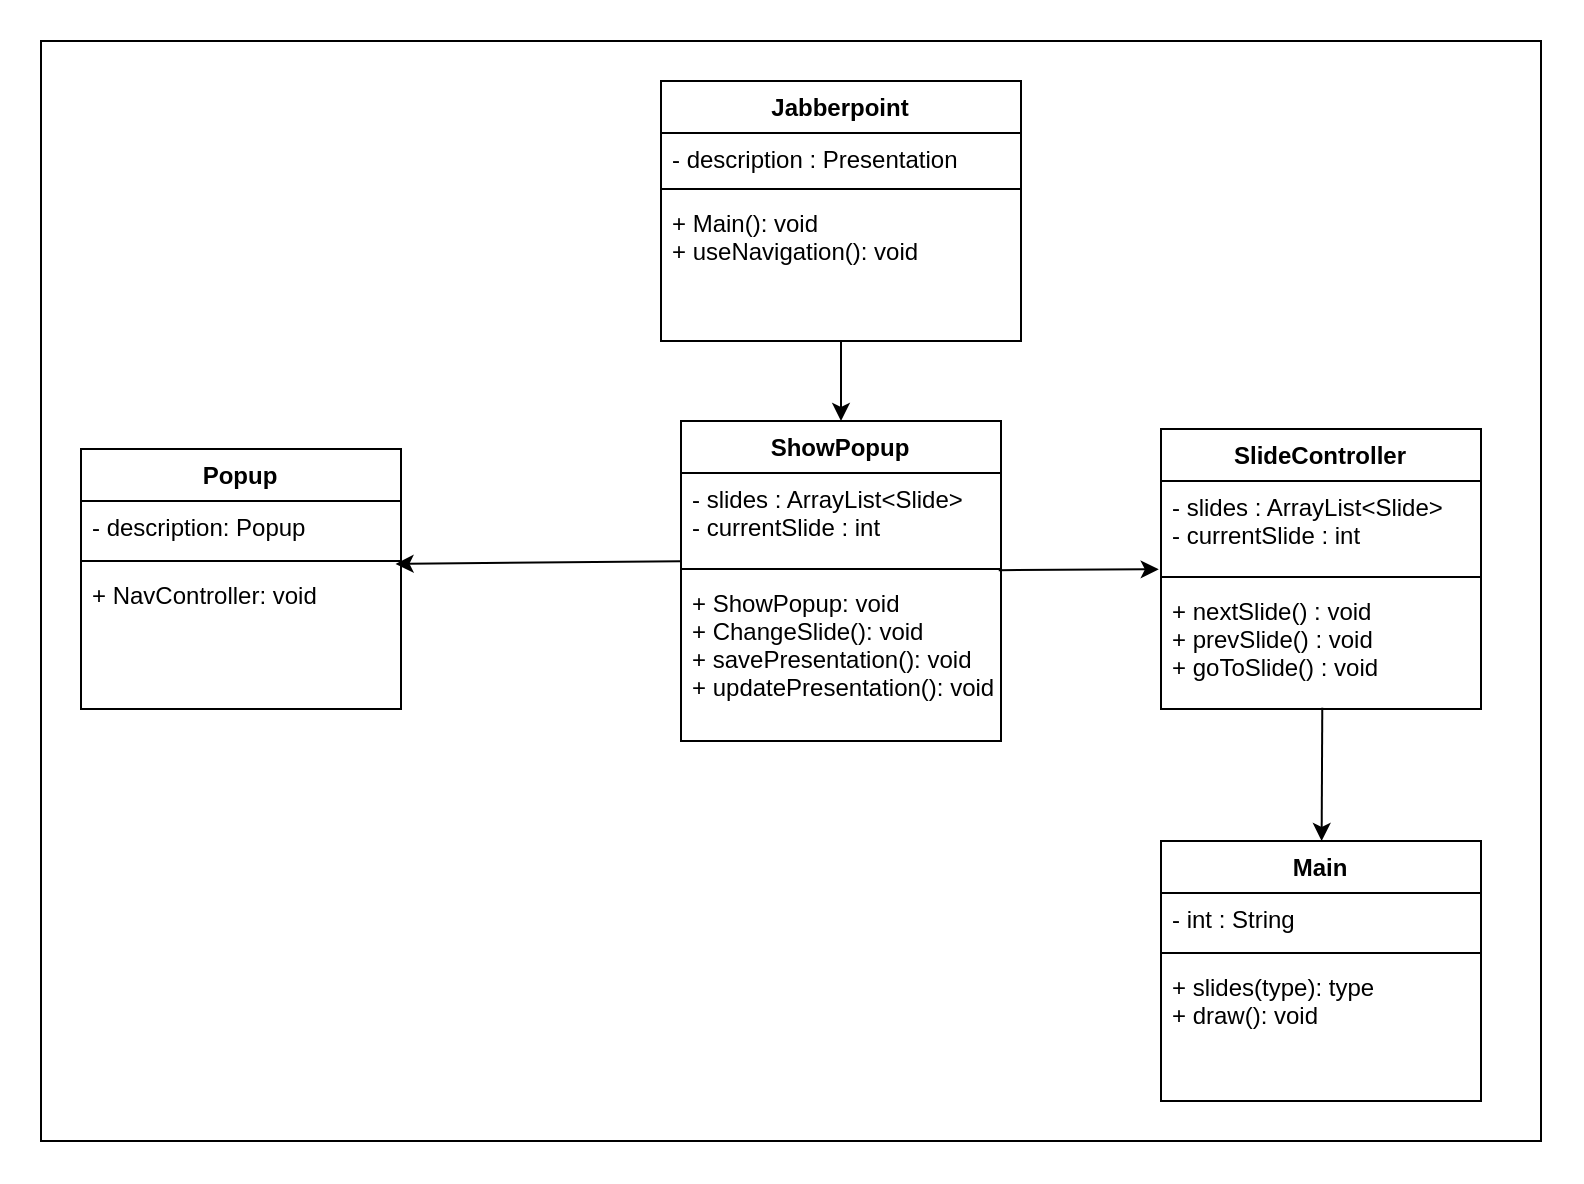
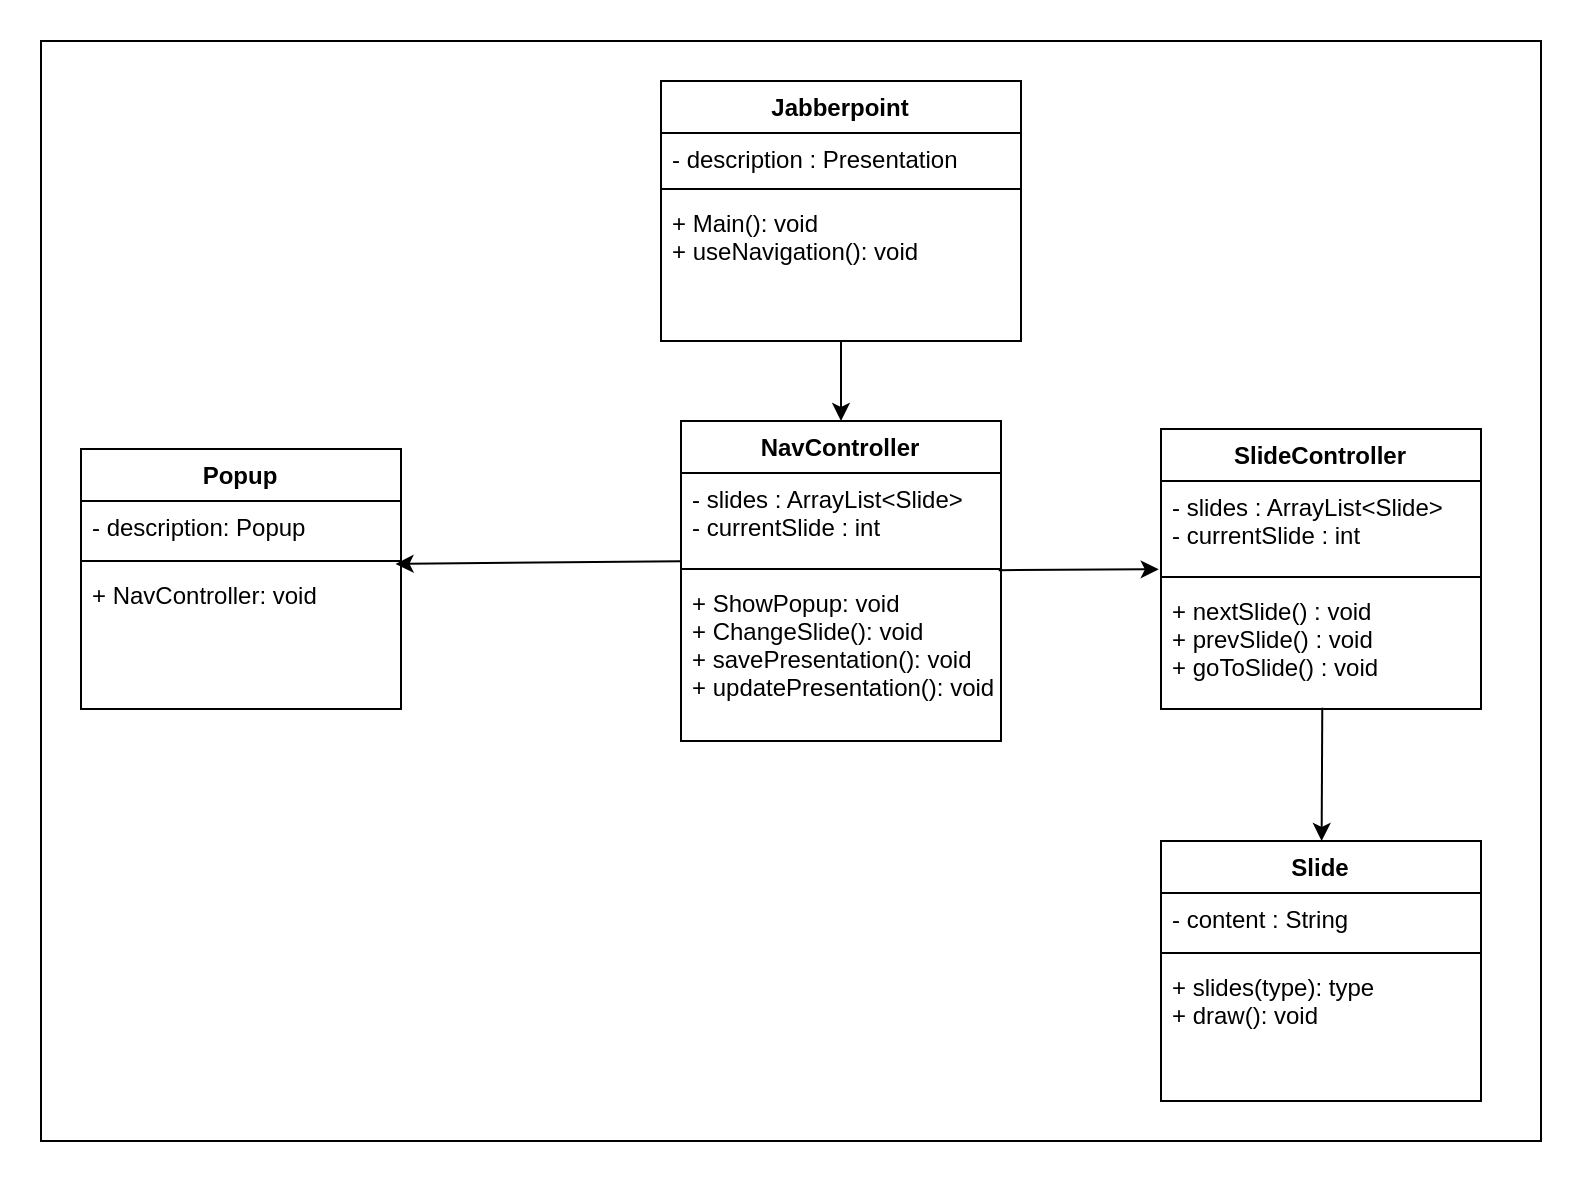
node "ShowPopup": label "ShowPopup" -> "NavController"
node "Main": label "Main" -> "Slide"
node "- int : String": label "- int : String" -> "- content : String"
